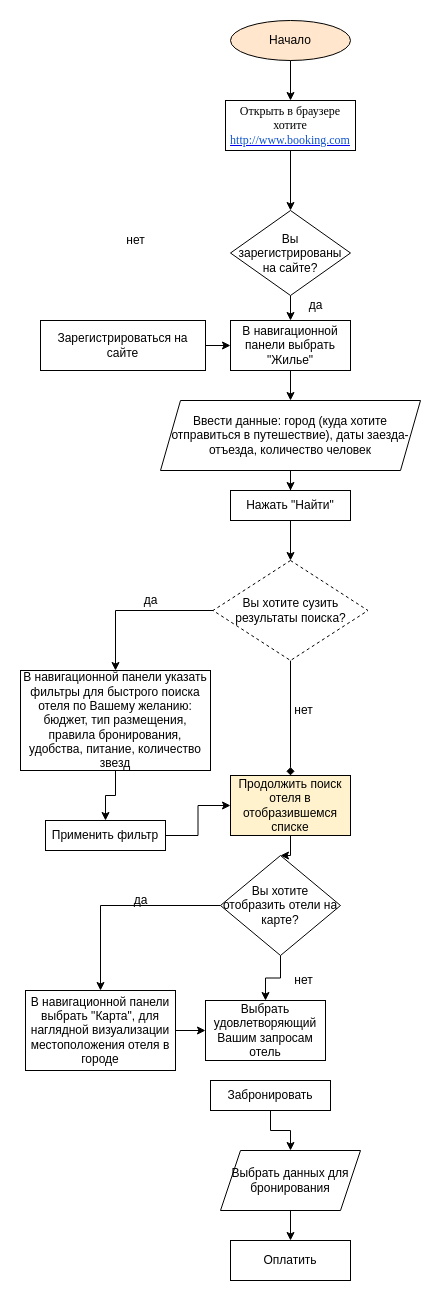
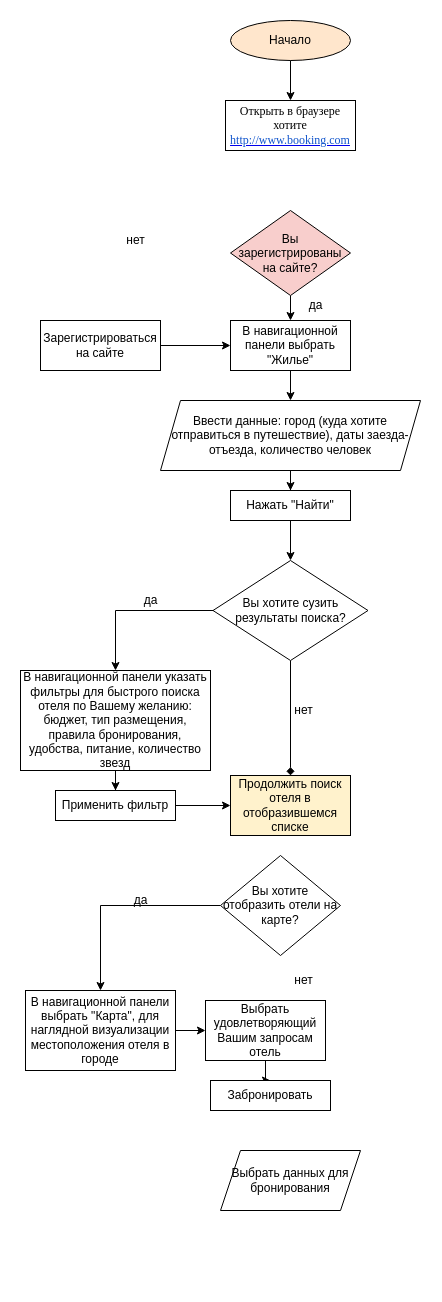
edge "Открыть в браузере хотите http://www.booking.com" -> "Вы зарегистрированы на сайте?": removed
node "Вы зарегистрированы на сайте?": fillcolor #ffffff -> #f8cecc
node "Зарегистрироваться на сайте": size 165x50 -> 120x50
node "Вы хотите сузить результаты поиска?": style dashed -> solid
node "Применить фильтр": moved (106, 836) -> (116, 806)
edge "Продолжить поиск отеля в отобразившемся списке" -> "Вы хотите отобразить отели на карте?": removed
edge "Вы хотите отобразить отели на карте?" -> "Выбрать удовлетворяющий Вашим запросам отель": removed
edge "Выбрать удовлетворяющий Вашим запросам отель" -> "Забронировать": added
edge "Забронировать" -> "Выбрать данных для бронирования": removed
edge "Выбрать данных для бронирования" -> "Оплатить": removed
node "Оплатить": removed
